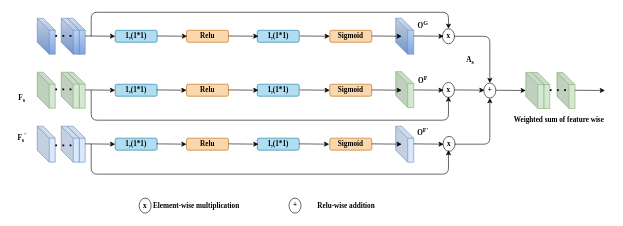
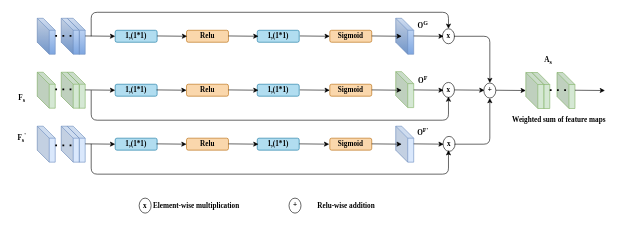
node "As": moved (470, 60) -> (548, 60)
node "Weighted sum of feature wise": label "Weighted sum of feature wise" -> "Weighted sum of feature maps"
